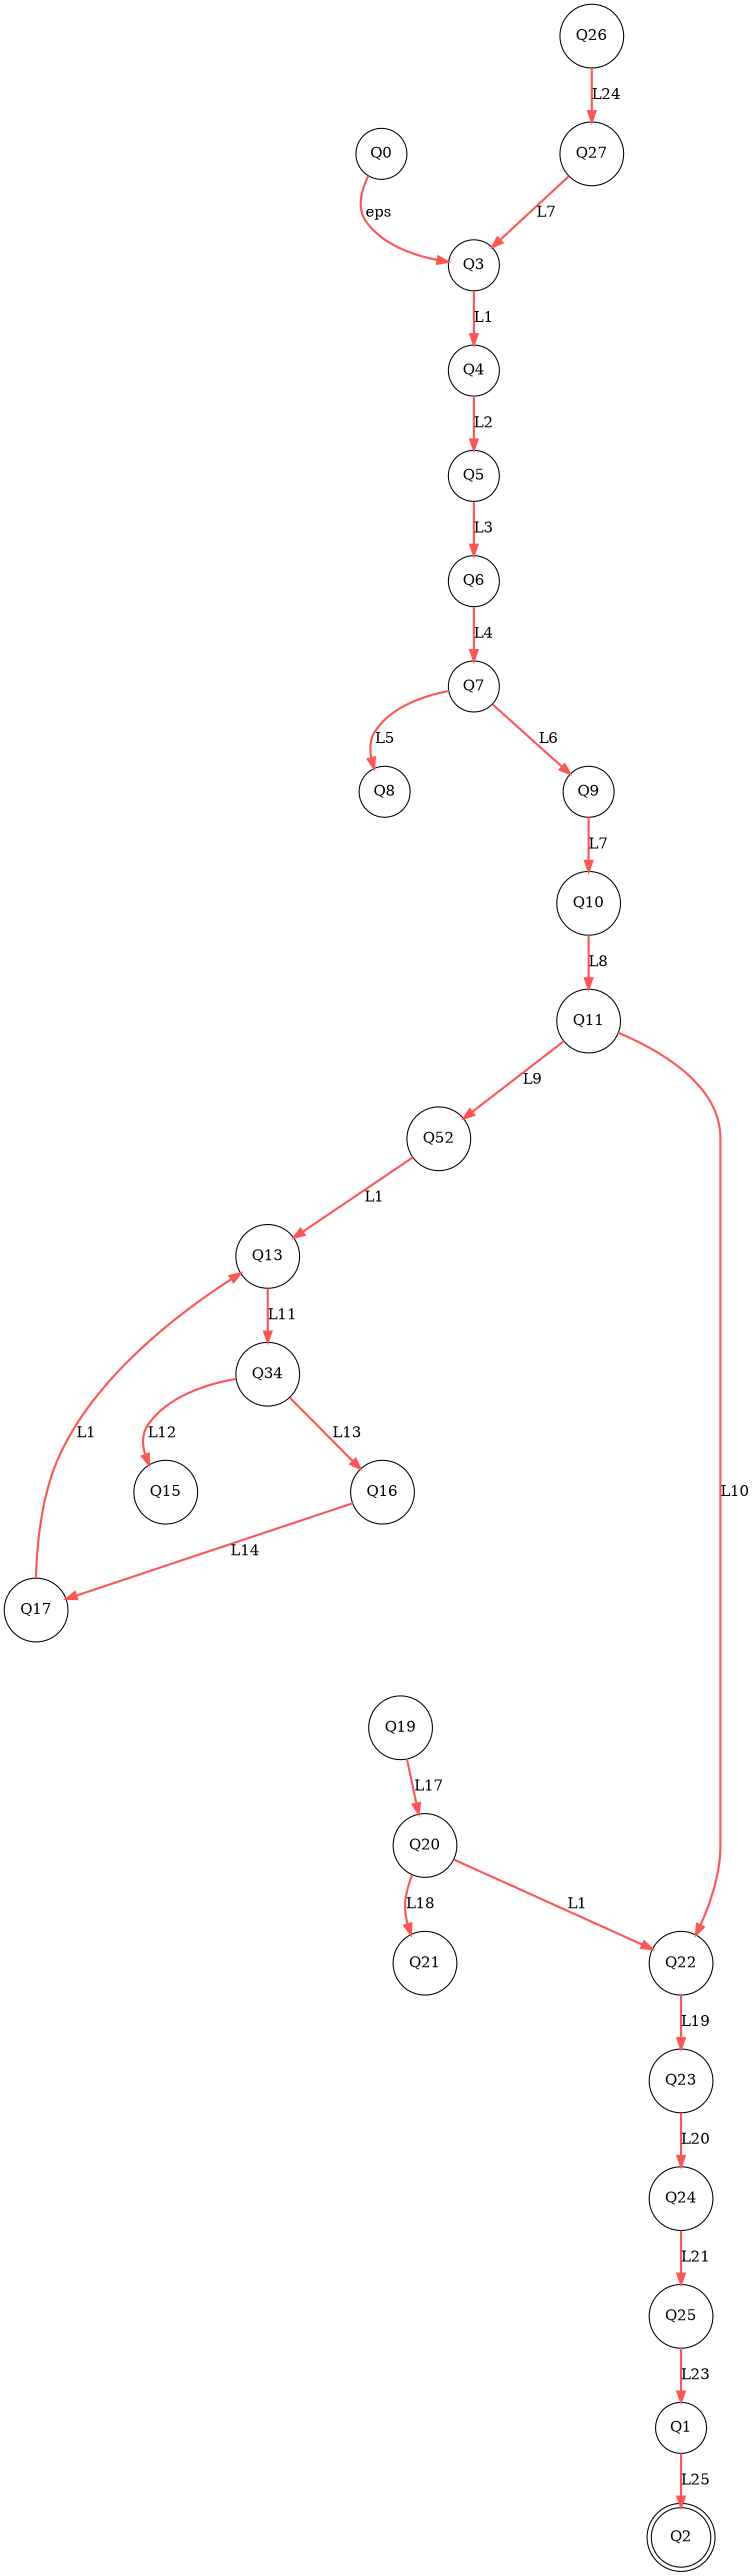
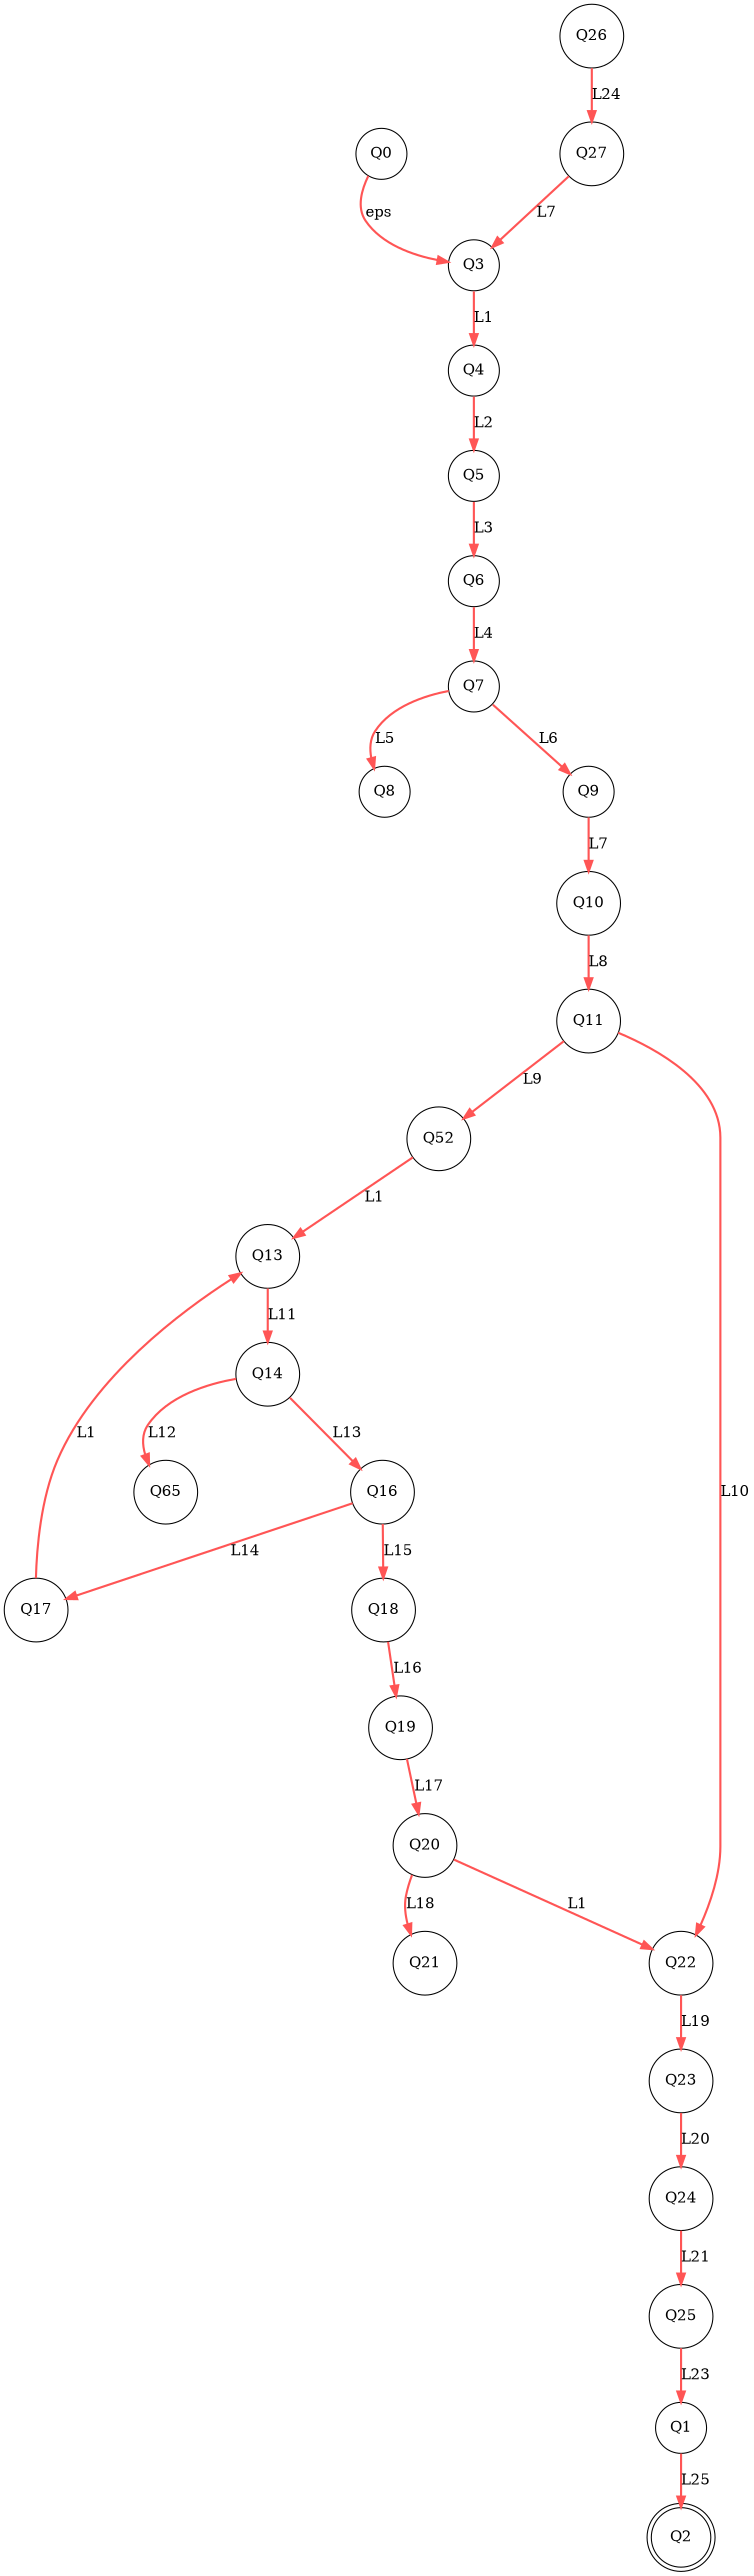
node "Q34": label "Q34" -> "Q14"
node "Q15": label "Q15" -> "Q65"
node "Q18": added
